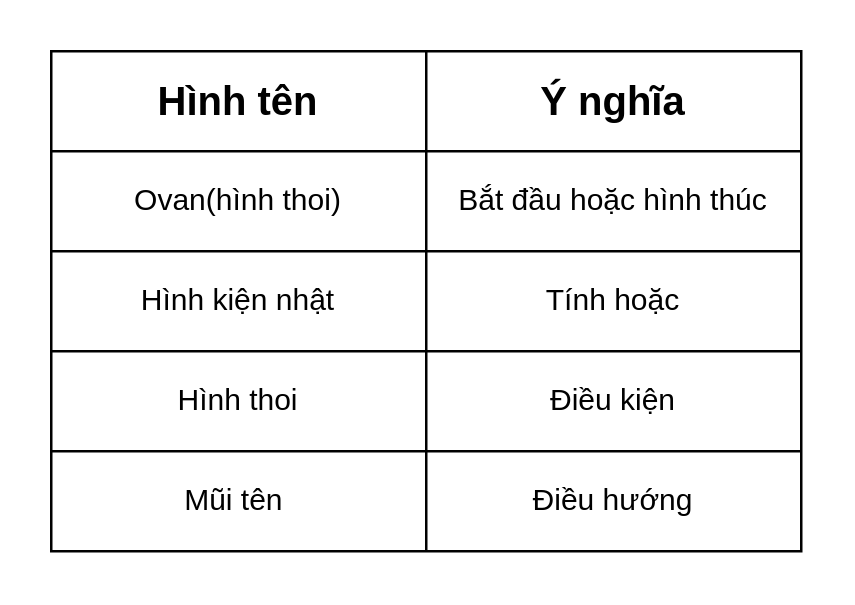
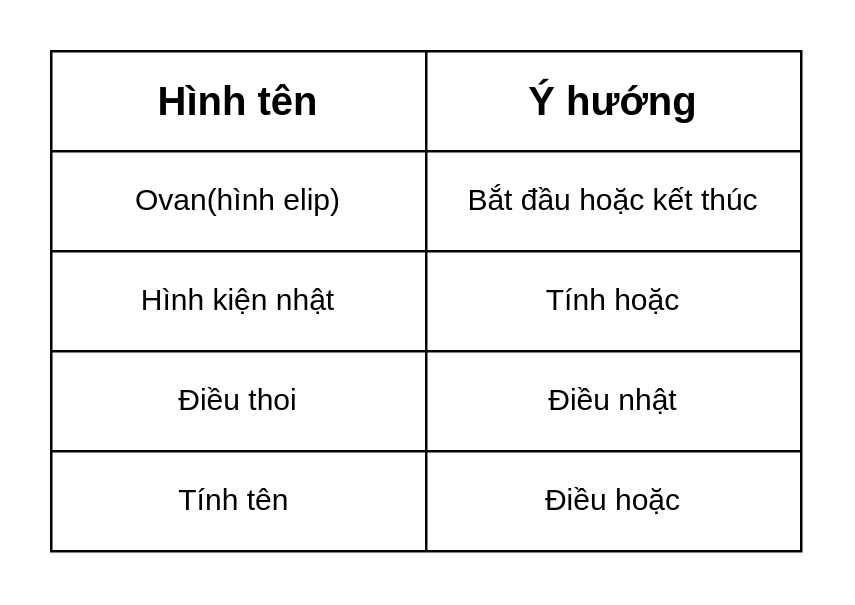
node "Ý nghĩa": label "Ý nghĩa" -> "Ý hướng"
node "Ovan(hình thoi)": label "Ovan(hình thoi)" -> "Ovan(hình elip)"
node "Bắt đầu hoặc hình thúc": label "Bắt đầu hoặc hình thúc" -> "Bắt đầu hoặc kết thúc"
node "Hình thoi": label "Hình thoi" -> "Điều thoi"
node "Điều kiện": label "Điều kiện" -> "Điều nhật"
node "Mũi tên": label "Mũi tên" -> "Tính tên"
node "Điều hướng": label "Điều hướng" -> "Điều hoặc"
